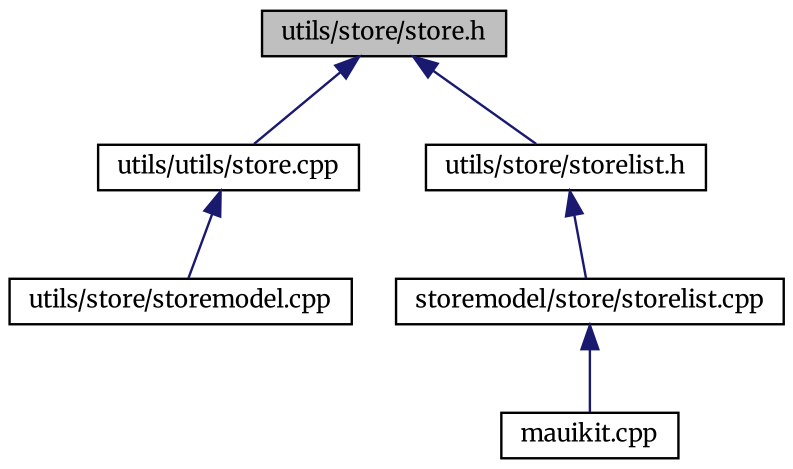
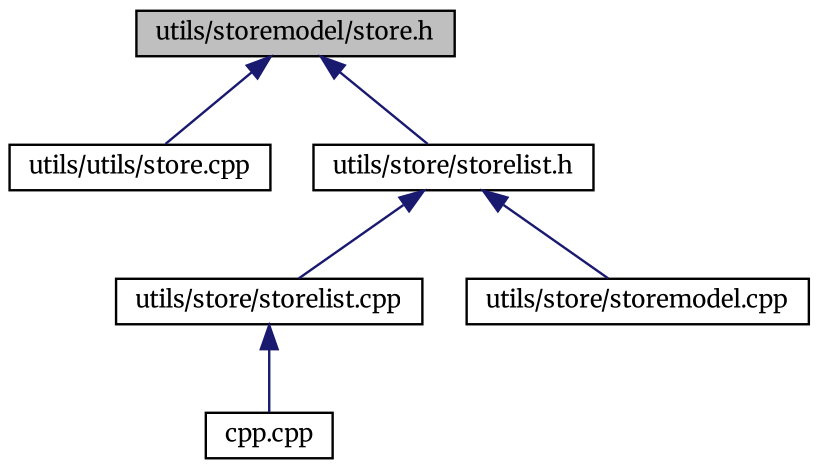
node "utils/store/store.h": label "utils/store/store.h" -> "utils/storemodel/store.h"
edge "utils/store/storemodel.cpp" -> "utils/utils/store.cpp": now "utils/store/storemodel.cpp" -> "utils/store/storelist.h"
node "storemodel/store/storelist.cpp": label "storemodel/store/storelist.cpp" -> "utils/store/storelist.cpp"
node "mauikit.cpp": label "mauikit.cpp" -> "cpp.cpp"
